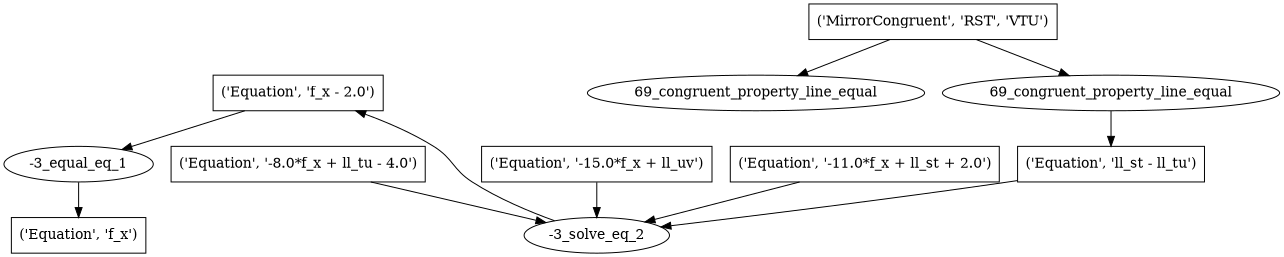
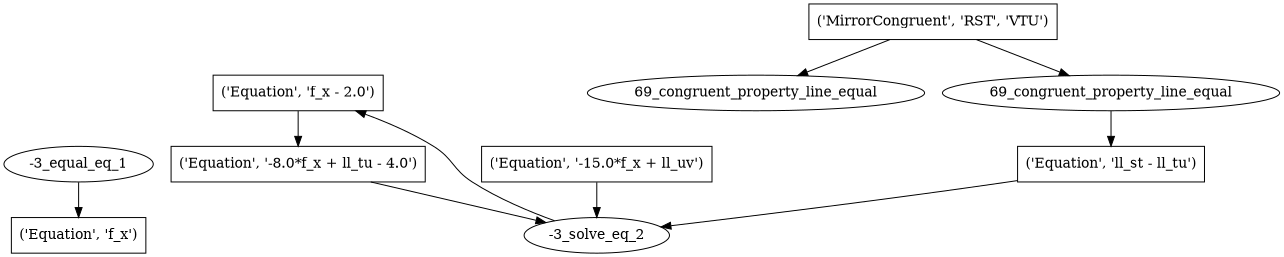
edge "('Equation', 'f_x - 2.0')" -> "-3_equal_eq_1": now "('Equation', 'f_x - 2.0')" -> "('Equation', '-8.0*f_x + ll_tu - 4.0')"
node "('Equation', '-11.0*f_x + ll_st + 2.0')": removed
